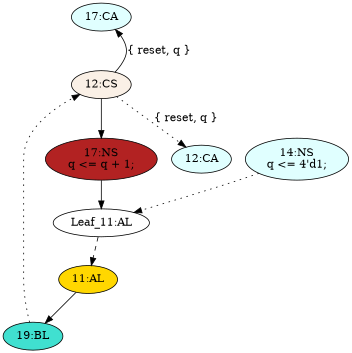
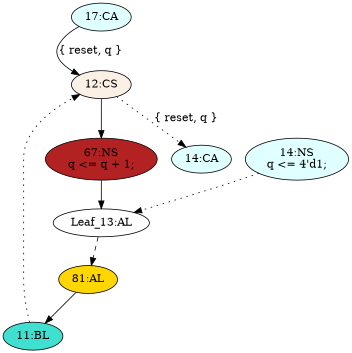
edge "12:CS" -> "17:CA": reversed
node "17:NS q <= q + 1;": label "17:NS q <= q + 1;" -> "67:NS q <= q + 1;"
node "12:CA": label "12:CA" -> "14:CA"
node "Leaf_11:AL": label "Leaf_11:AL" -> "Leaf_13:AL"
node "11:AL": label "11:AL" -> "81:AL"
node "19:BL": label "19:BL" -> "11:BL"
